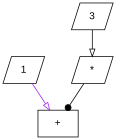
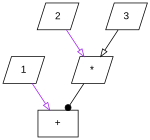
node "2": added
